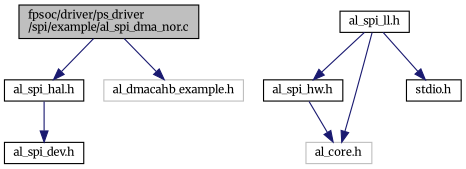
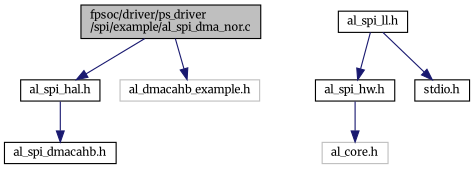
edge "al_spi_ll.h" -> "al_core.h": removed
node "al_spi_dev.h": label "al_spi_dev.h" -> "al_spi_dmacahb.h"
